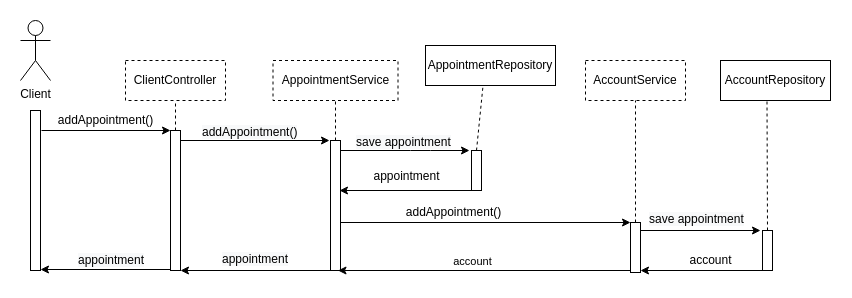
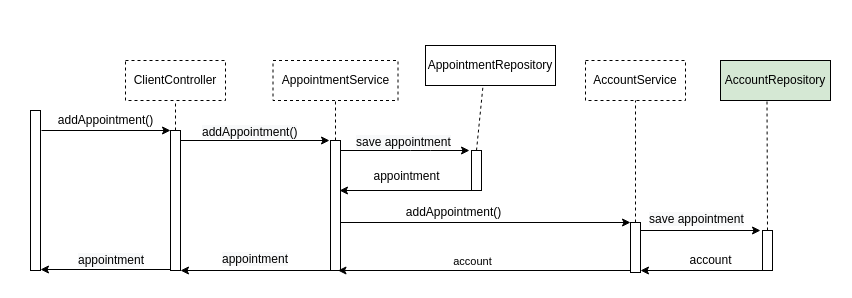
node "Client": removed
node "AccountRepository": fillcolor #ffffff -> #d5e8d4
